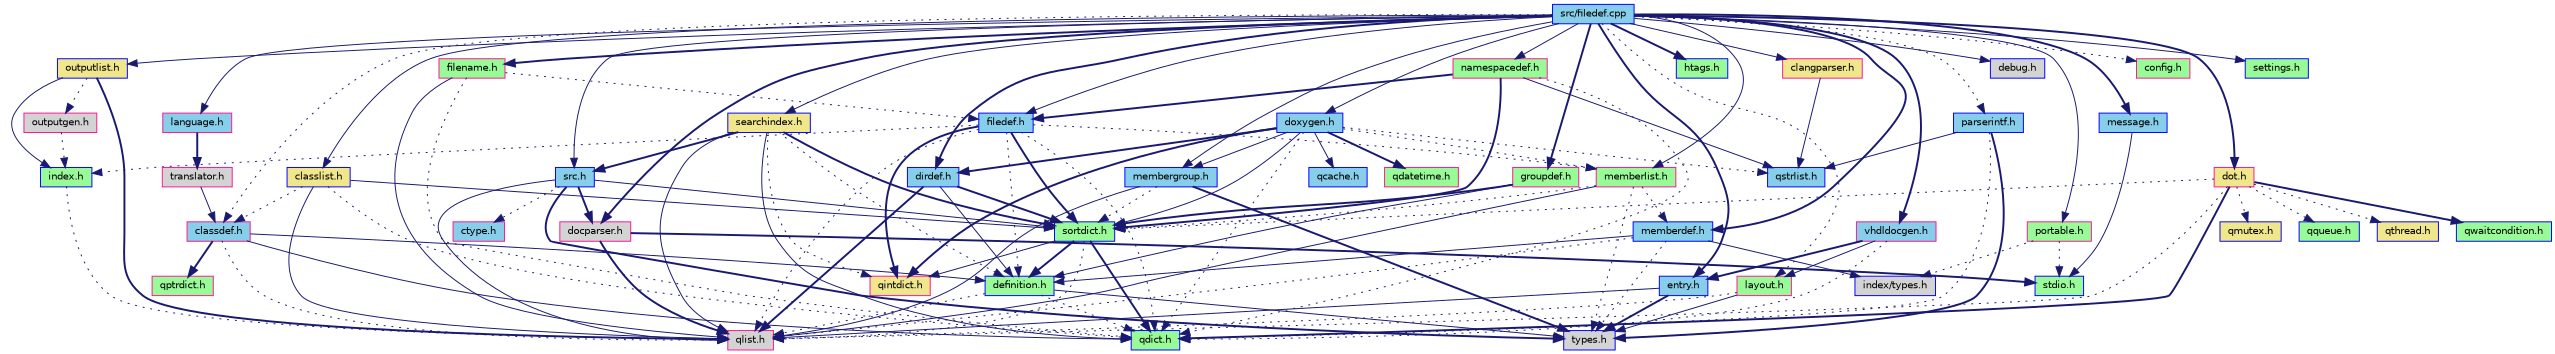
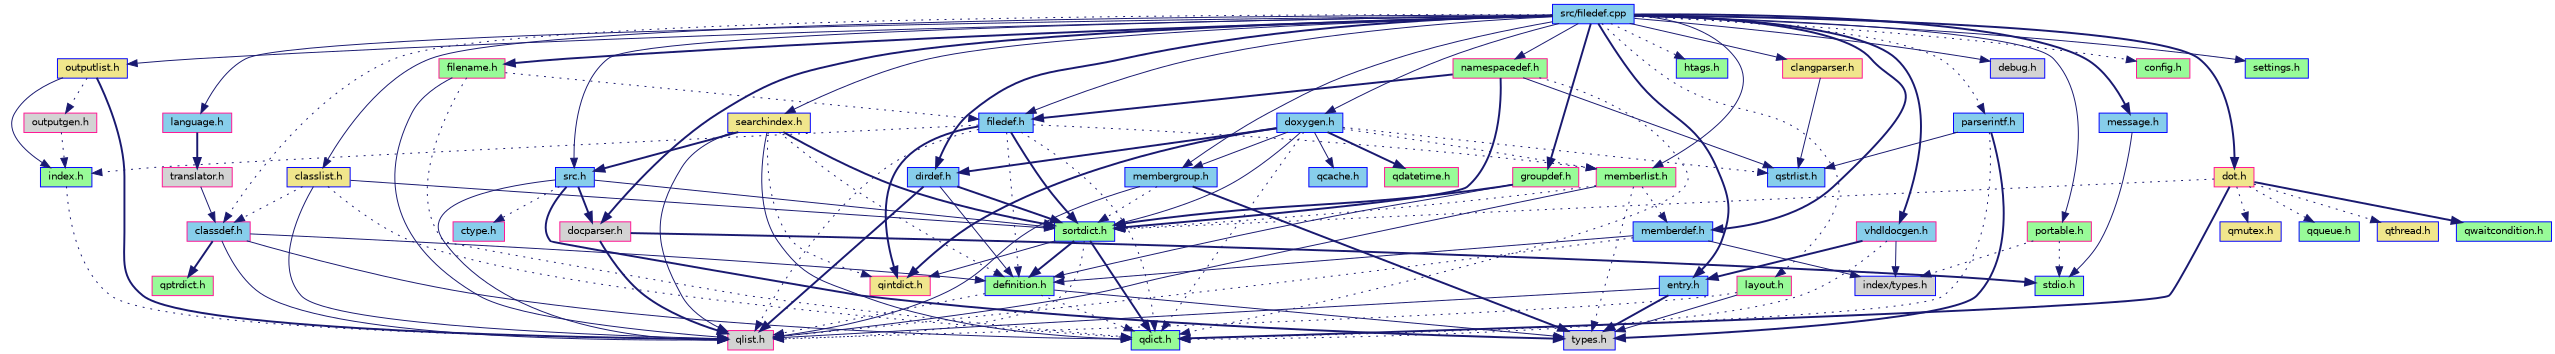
edge "src/filedef.cpp" -> "htags.h": style bold -> dotted
edge "vhdldocgen.h" -> "layout.h": now "vhdldocgen.h" -> "index/types.h"
edge "memberdef.h" -> "types.h": removed
edge "dot.h" -> "qlist.h": removed
edge "classdef.h" -> "qlist.h": style dotted -> solid
